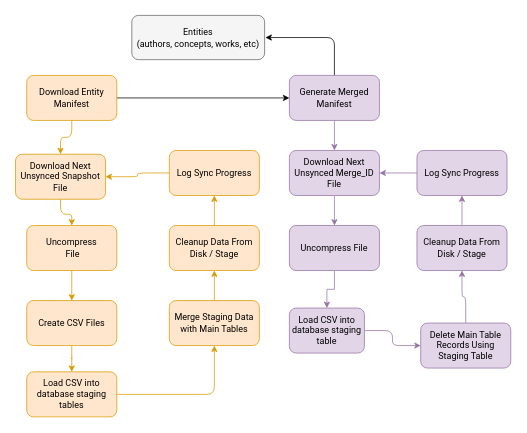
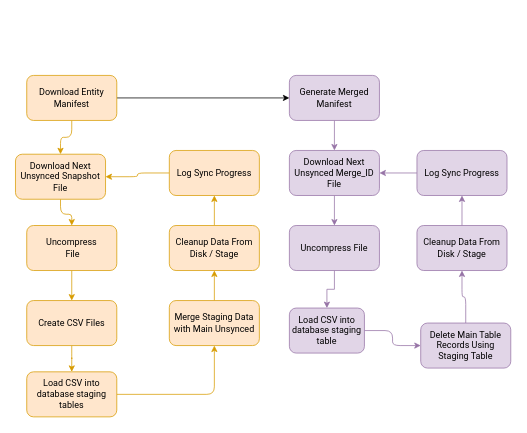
node "Entities (authors, concepts, works, etc)": removed
edge "Generate Merged Manifest" -> "Entities (authors, concepts, works, etc)": removed
node "Merge Staging Data with Main Tables": label "Merge Staging Data with Main Tables" -> "Merge Staging Data with Main Unsynced"
